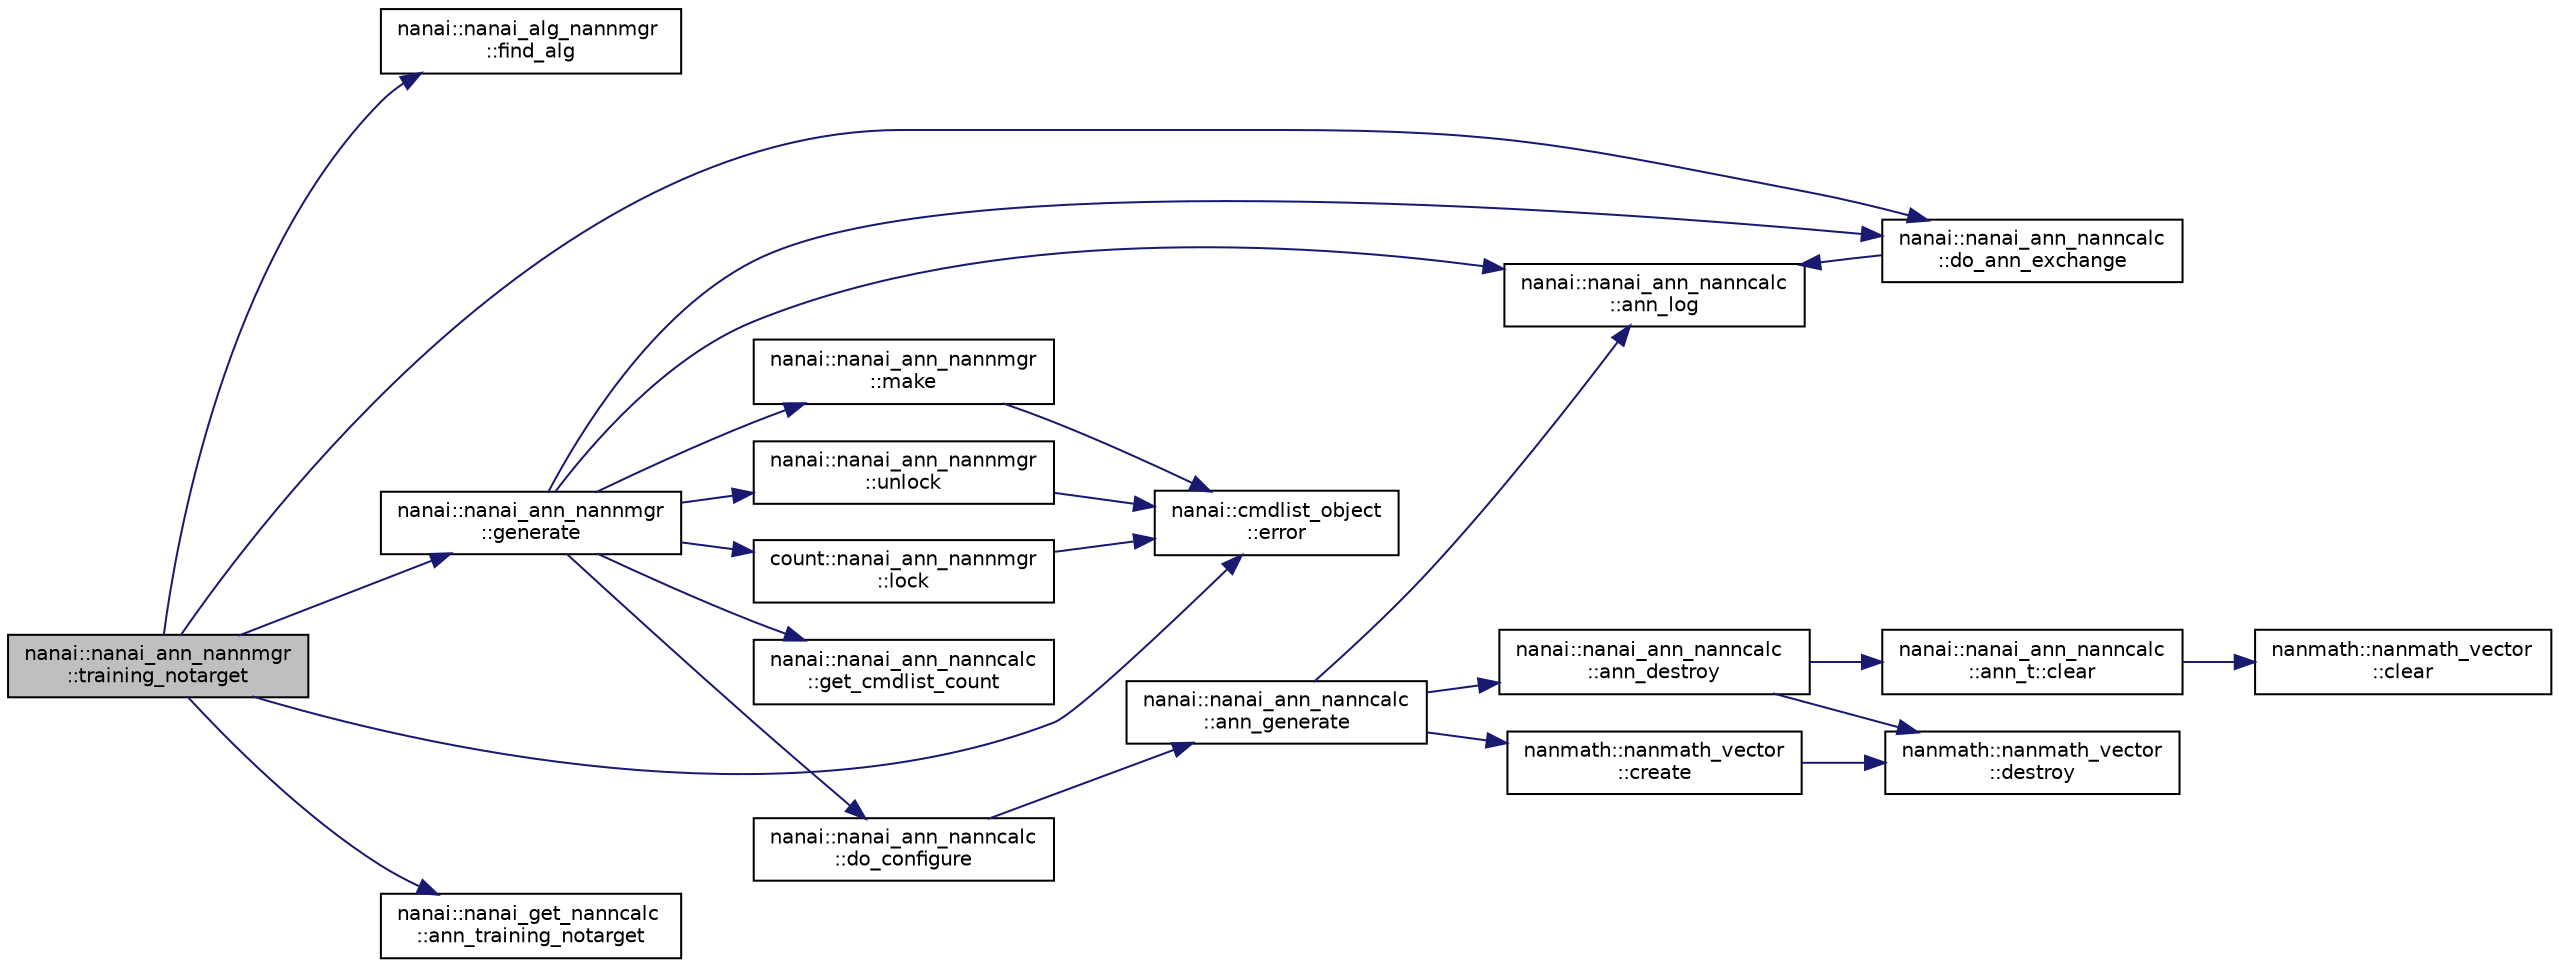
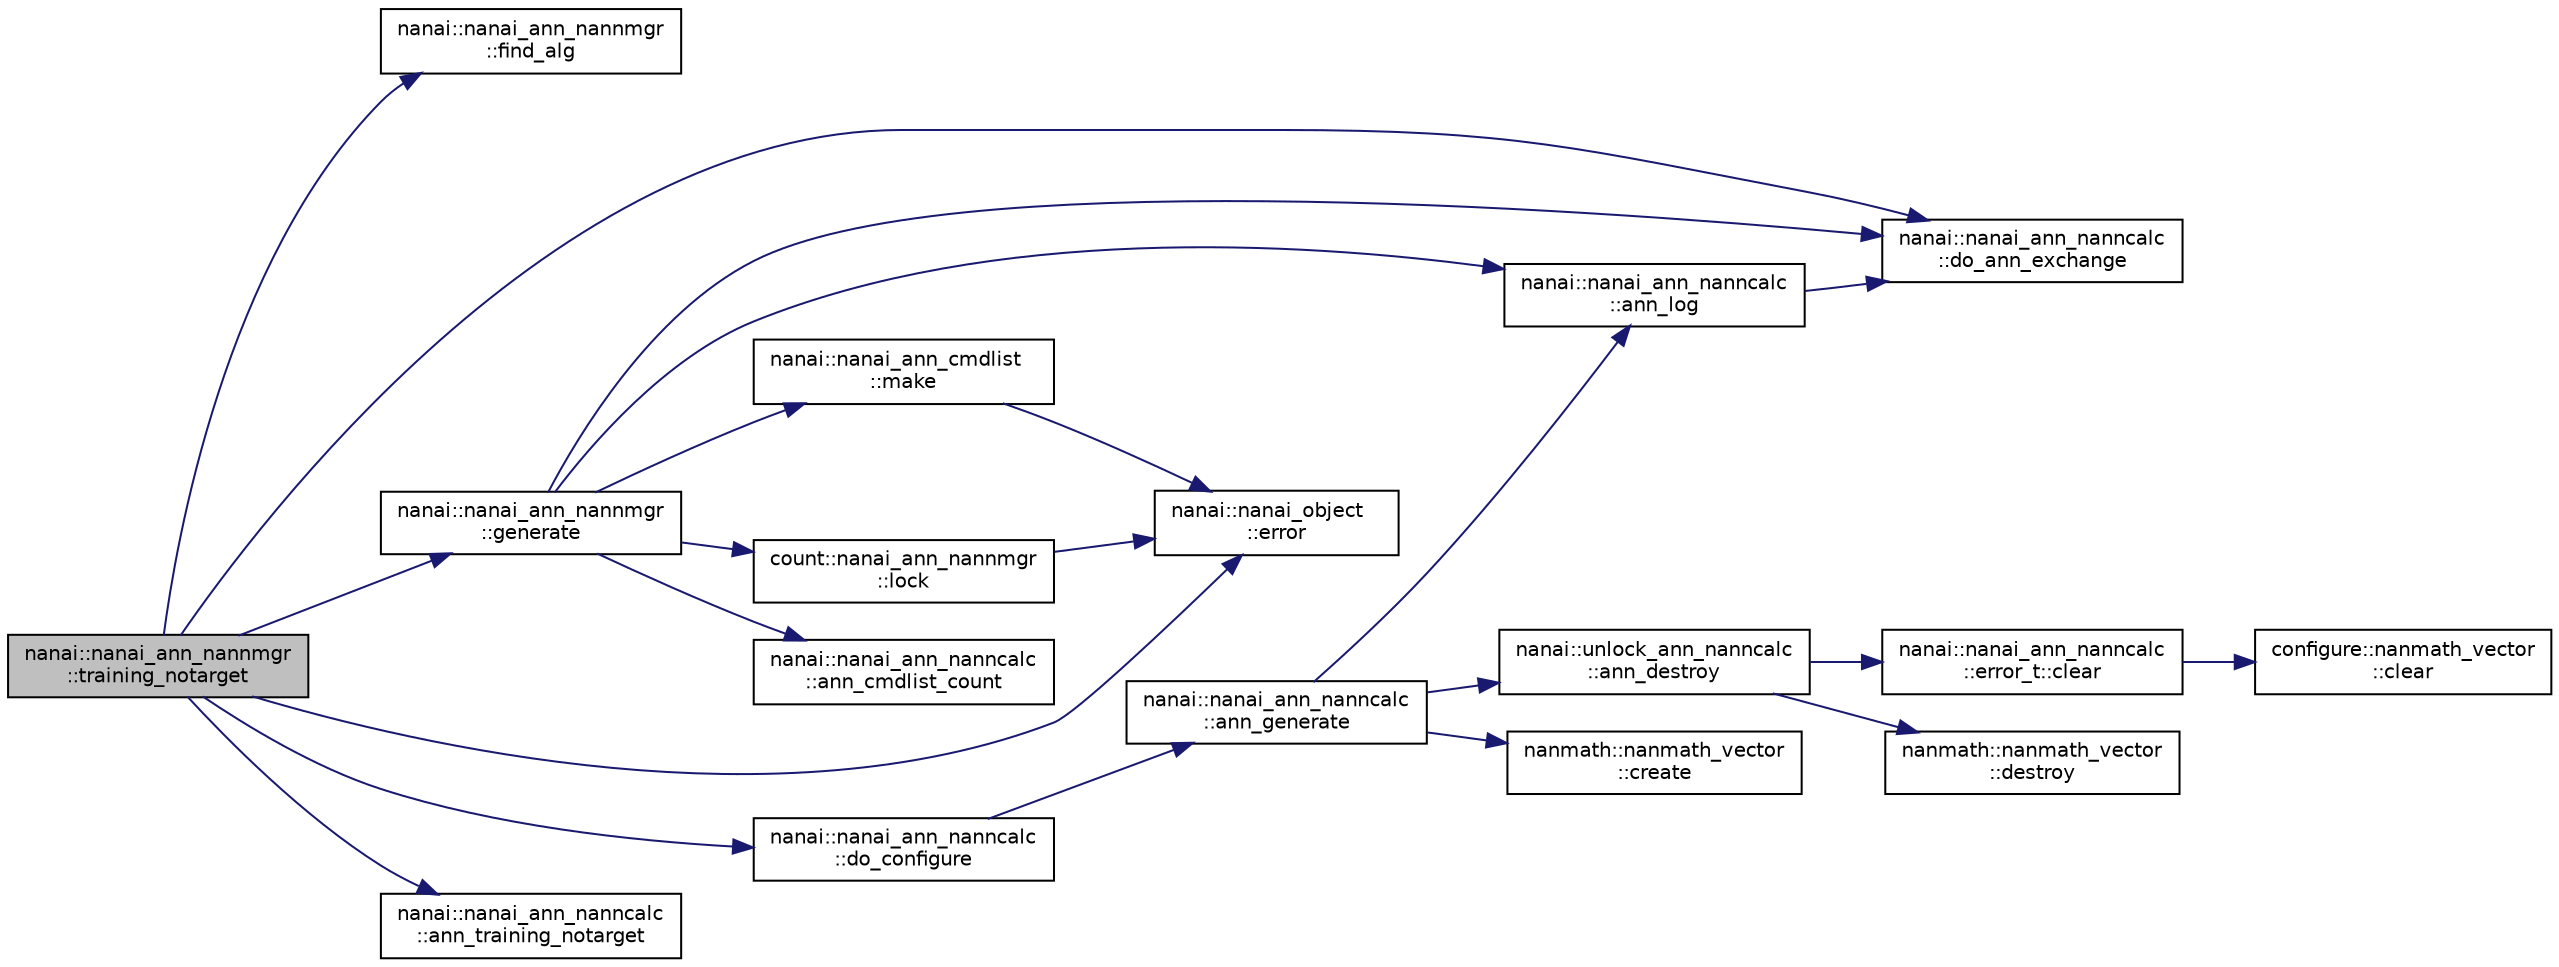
node "nanai::nanai_alg_nannmgr ::find_alg": label "nanai::nanai_alg_nannmgr ::find_alg" -> "nanai::nanai_ann_nannmgr ::find_alg"
edge "nanai::nanai_ann_nanncalc ::do_ann_exchange" -> "nanai::nanai_ann_nanncalc ::ann_log": reversed
node "nanai::nanai_ann_nannmgr ::make": label "nanai::nanai_ann_nannmgr ::make" -> "nanai::nanai_ann_cmdlist ::make"
node "nanai::nanai_ann_nannmgr ::unlock": removed
node "nanai::cmdlist_object ::error": label "nanai::cmdlist_object ::error" -> "nanai::nanai_object ::error"
node "nanai::nanai_ann_nanncalc ::ann_destroy": label "nanai::nanai_ann_nanncalc ::ann_destroy" -> "nanai::unlock_ann_nanncalc ::ann_destroy"
node "nanai::nanai_ann_nanncalc ::ann_t::clear": label "nanai::nanai_ann_nanncalc ::ann_t::clear" -> "nanai::nanai_ann_nanncalc ::error_t::clear"
node "nanmath::nanmath_vector ::clear": label "nanmath::nanmath_vector ::clear" -> "configure::nanmath_vector ::clear"
node "nanai::nanai_ann_nanncalc ::get_cmdlist_count": label "nanai::nanai_ann_nanncalc ::get_cmdlist_count" -> "nanai::nanai_ann_nanncalc ::ann_cmdlist_count"
edge "nanai::nanai_ann_nannmgr ::generate" -> "nanai::nanai_ann_nanncalc ::do_configure": now "nanai::nanai_ann_nannmgr ::training_notarget" -> "nanai::nanai_ann_nanncalc ::do_configure"
edge "nanmath::nanmath_vector ::create" -> "nanmath::nanmath_vector ::destroy": removed
node "nanai::nanai_get_nanncalc ::ann_training_notarget": label "nanai::nanai_get_nanncalc ::ann_training_notarget" -> "nanai::nanai_ann_nanncalc ::ann_training_notarget"
